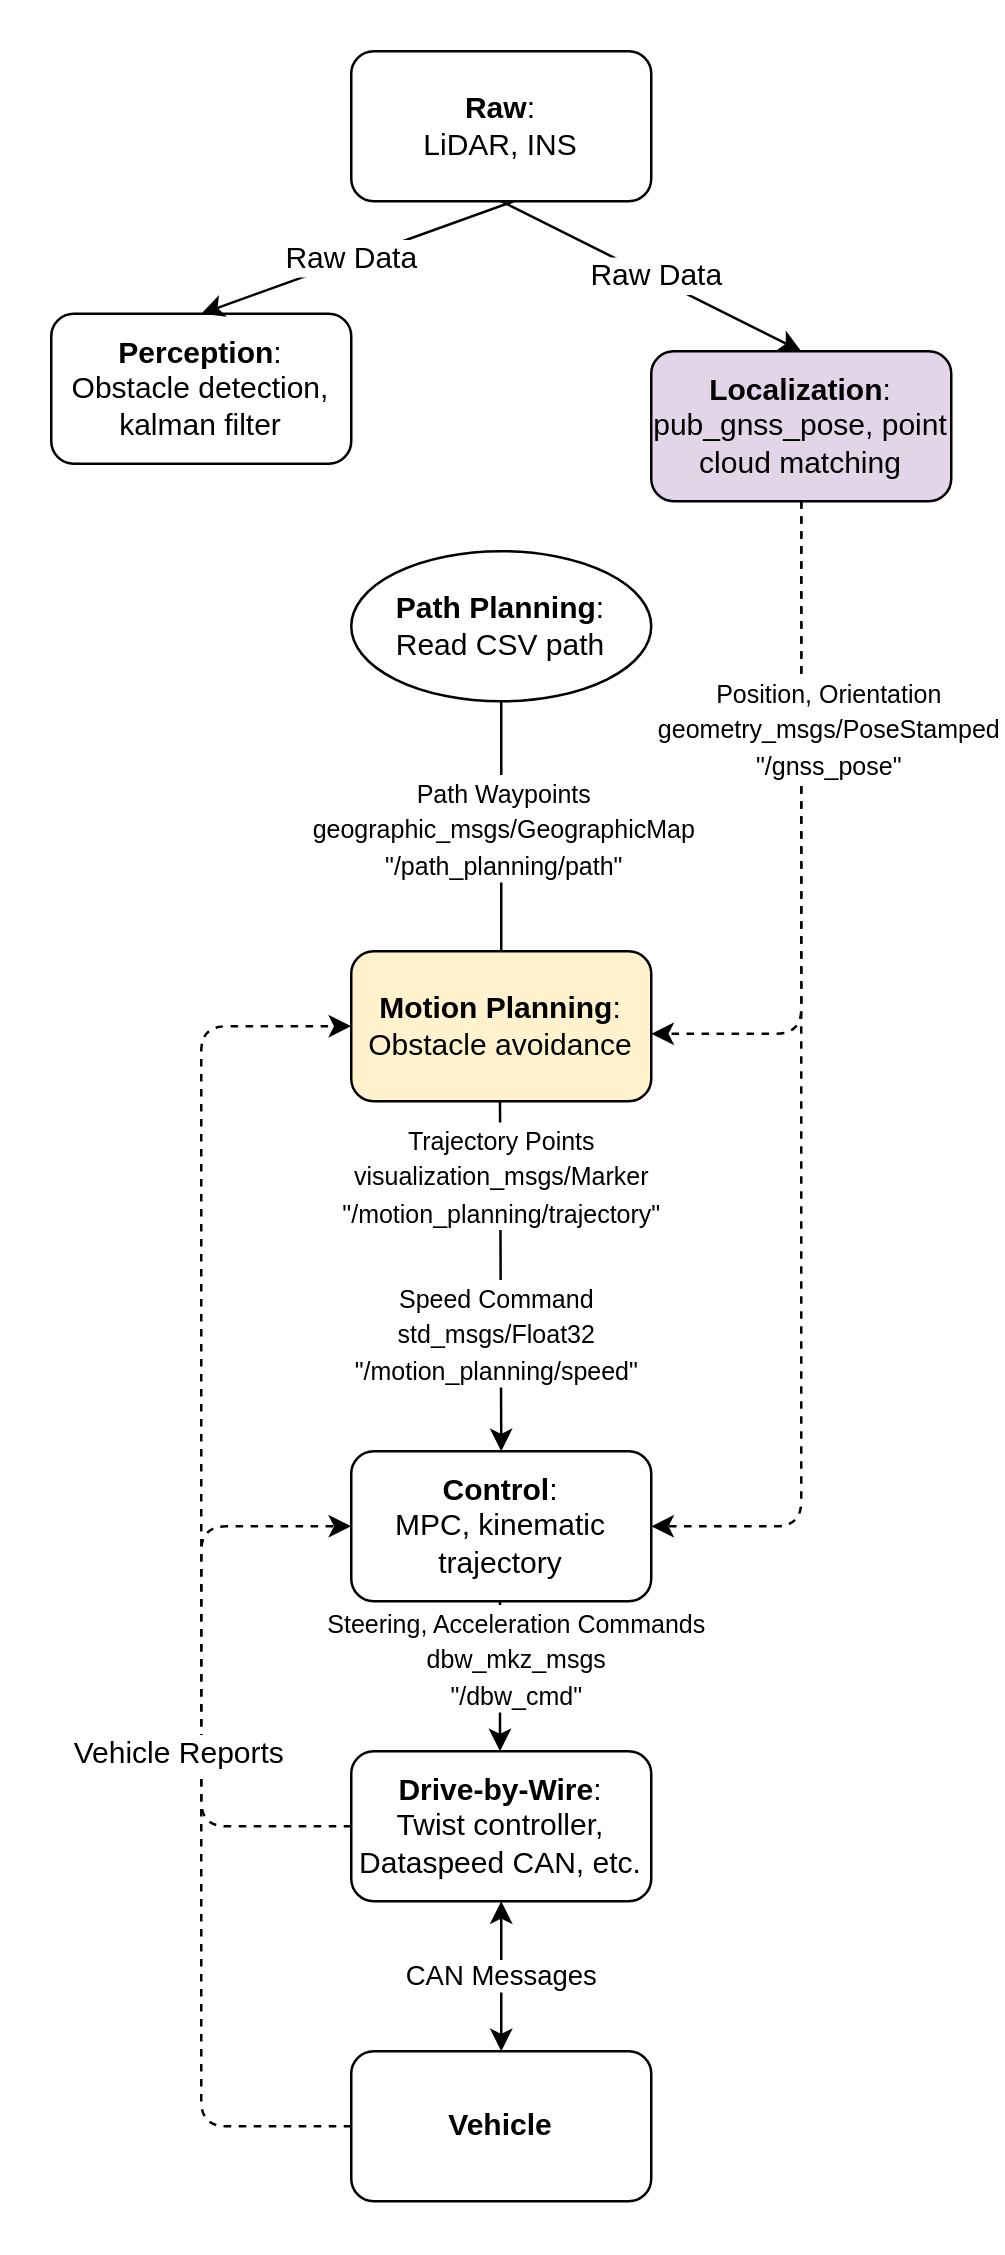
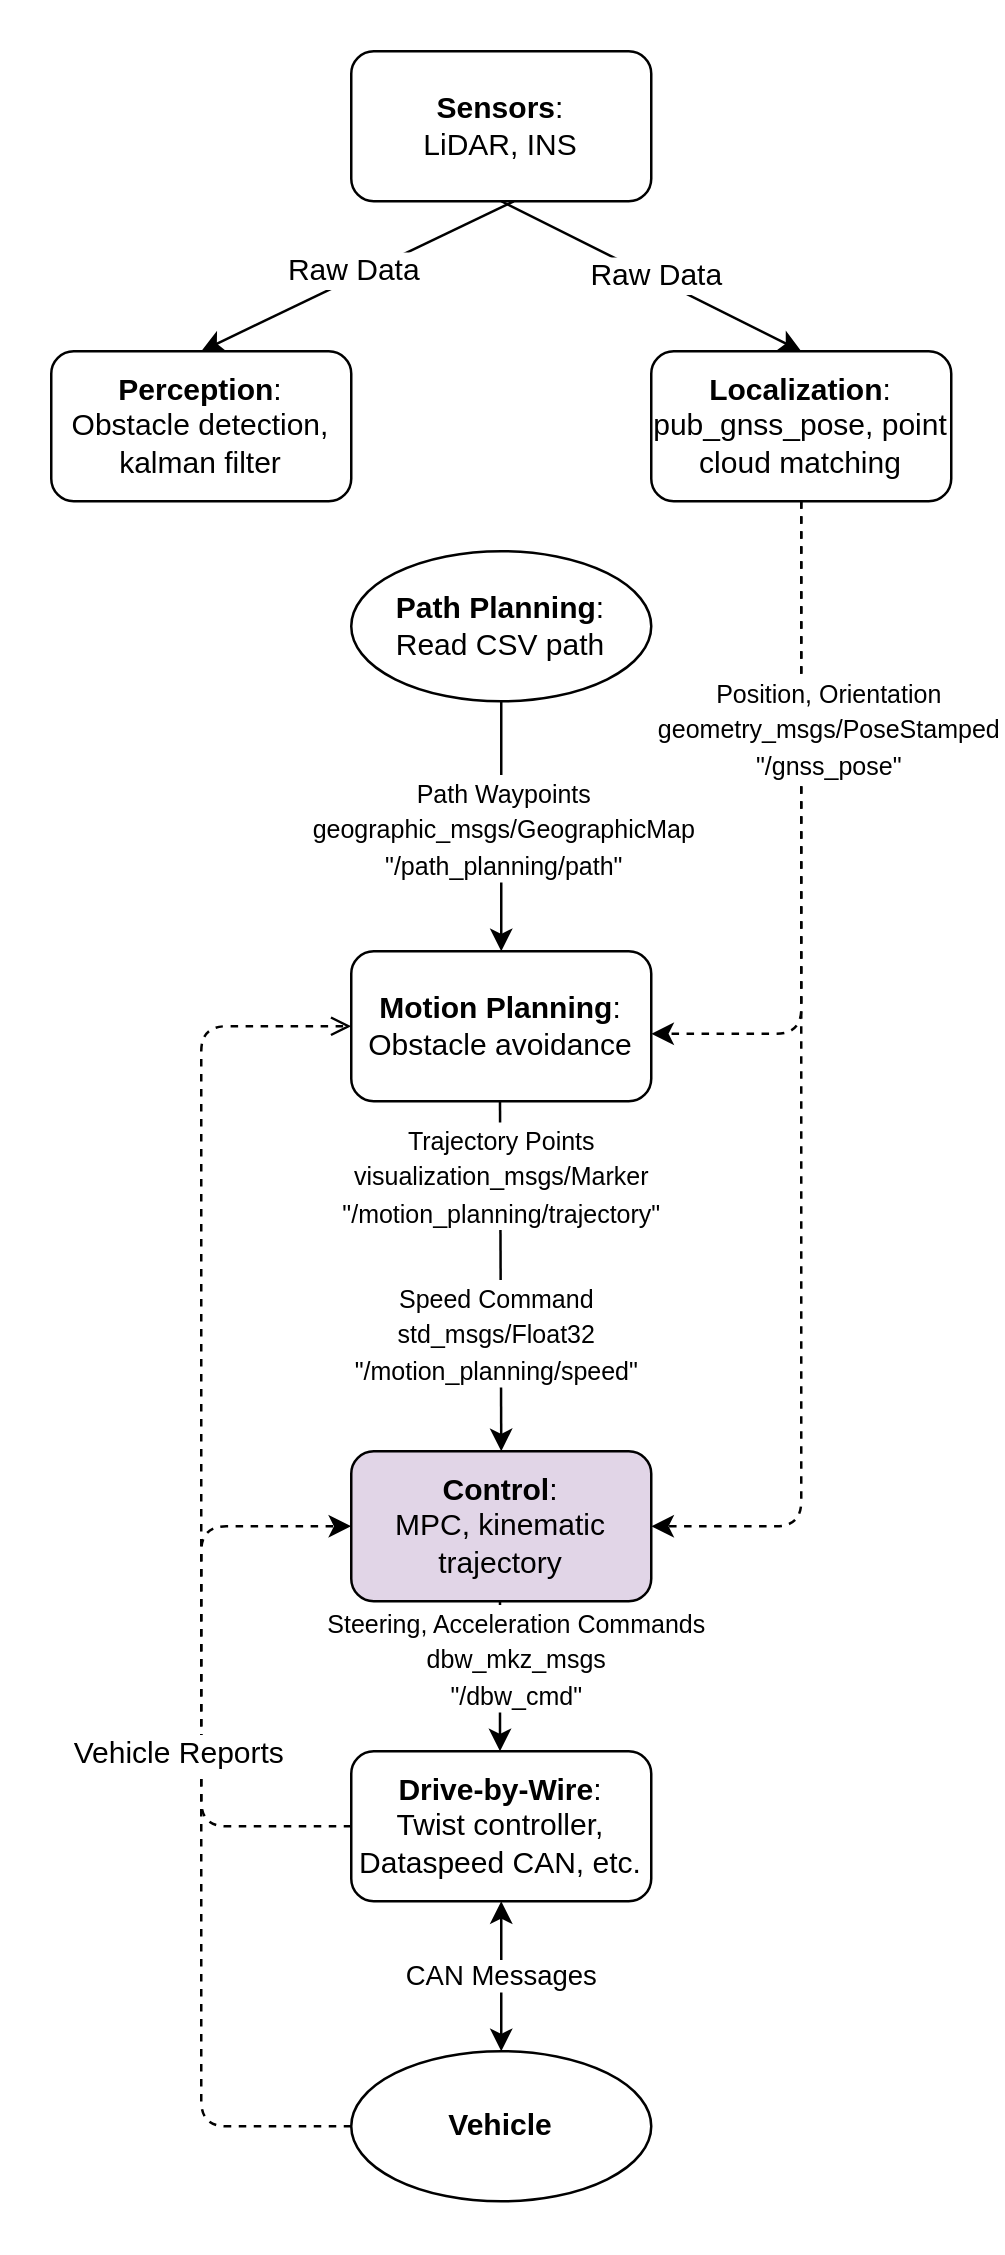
node "Raw: LiDAR, INS": label "Raw: LiDAR, INS" -> "Sensors: LiDAR, INS"
node "Perception: Obstacle detection, kalman filter": moved (201, 389) -> (201, 426)
node "Localization: pub_gnss_pose, point cloud matching": fillcolor #e1d5e7 -> #ffffff
edge "Path Planning: Read CSV path" -- "Motion Planning: Obstacle avoidance": arrowhead none -> classic
edge "Vehicle" -> "Motion Planning: Obstacle avoidance": arrowhead classic -> open
node "Motion Planning: Obstacle avoidance": fillcolor #fff2cc -> #ffffff
node "Control: MPC, kinematic trajectory": fillcolor #ffffff -> #e1d5e7
node "Vehicle": shape rounded rectangle -> ellipse
